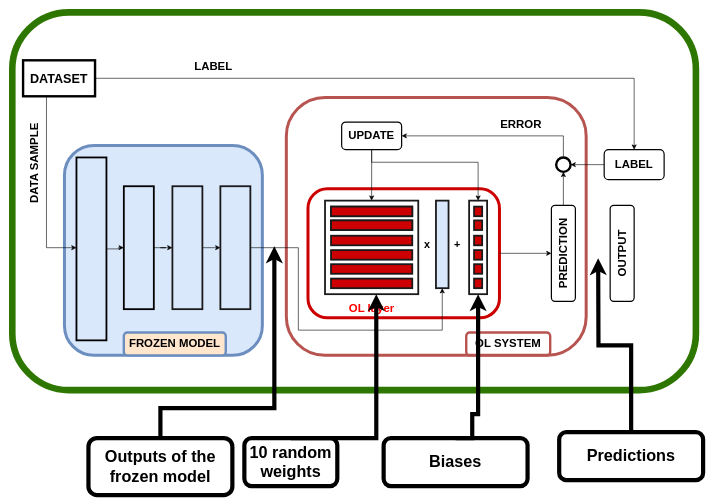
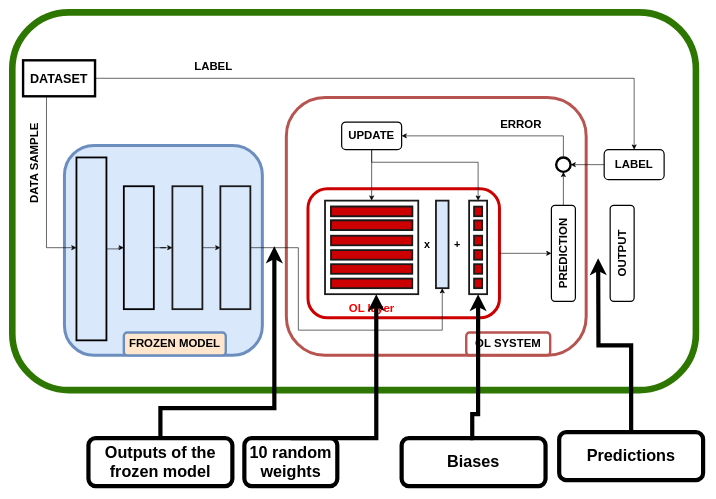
node "Biases": moved (456, 462) -> (474, 462)
node "Outputs of the frozen model": size 144x57 -> 144x48
